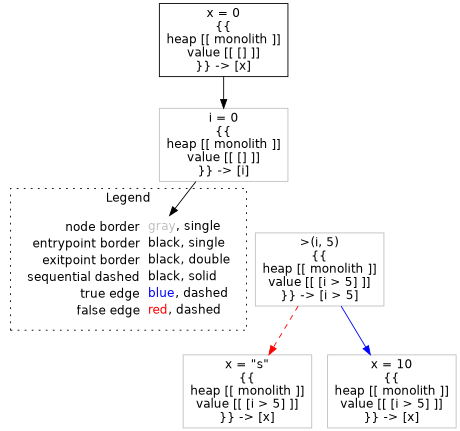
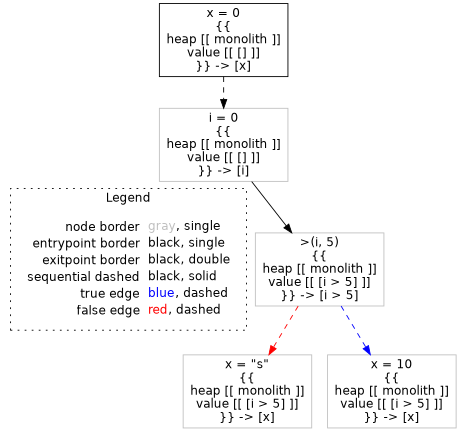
edge "x = 0" -> "i = 0": style solid -> dashed
edge "i = 0" -> "node border": now "i = 0" -> ">(i, 5)"
edge ">(i, 5)" -> "x = 10": style solid -> dashed
